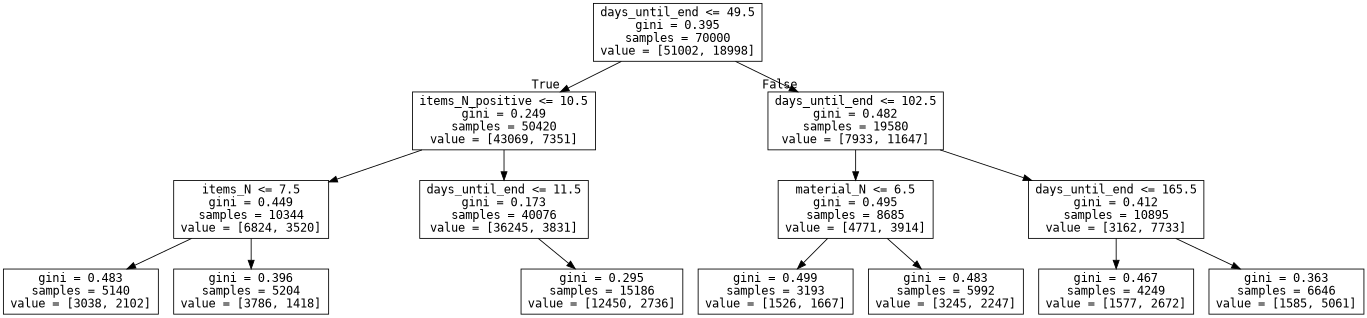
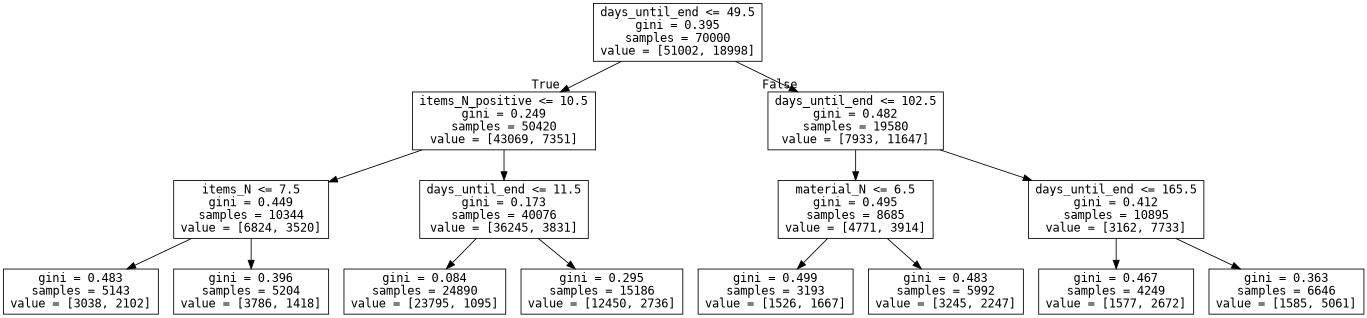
node "gini = 0.483 samples = 5140 value = [3038, 2102]": label "gini = 0.483 samples = 5140 value = [3038, 2102]" -> "gini = 0.483 samples = 5143 value = [3038, 2102]"
node "gini = 0.084 samples = 24890 value = [23795, 1095]": added
